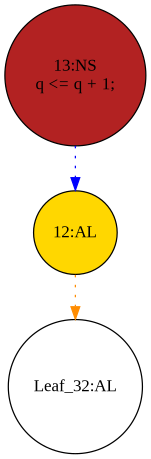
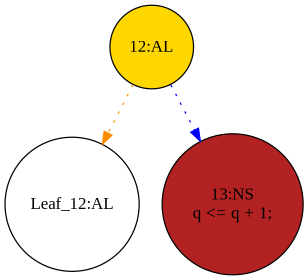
edge "13:NS q <= q + 1;" -> "12:AL": reversed
node "Leaf_32:AL": label "Leaf_32:AL" -> "Leaf_12:AL"
